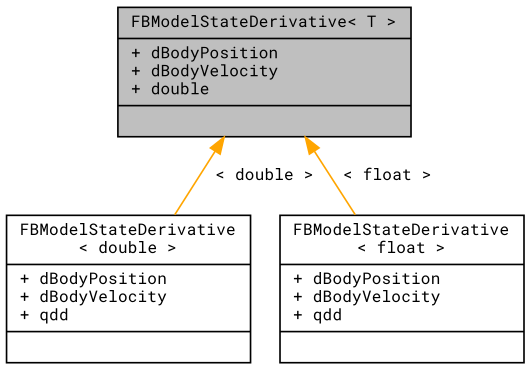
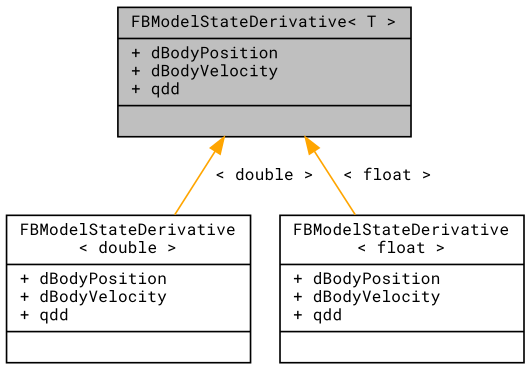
node "FBModelStateDerivative< T >": text "+ double" -> "+ qdd"
